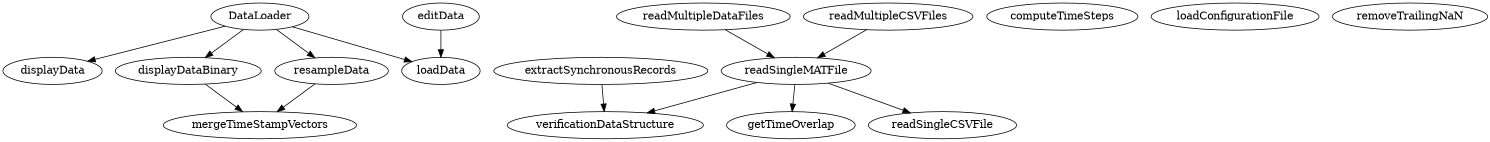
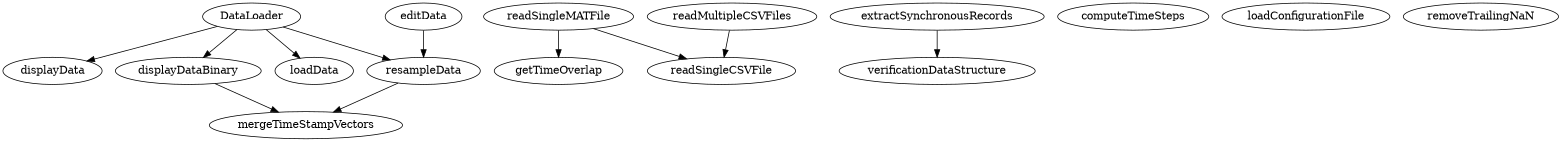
node "readMultipleDataFiles": removed
edge "editData" -> "loadData": now "editData" -> "resampleData"
edge "readMultipleCSVFiles" -> "readSingleMATFile": now "readMultipleCSVFiles" -> "readSingleCSVFile"
edge "readSingleMATFile" -> "verificationDataStructure": removed
